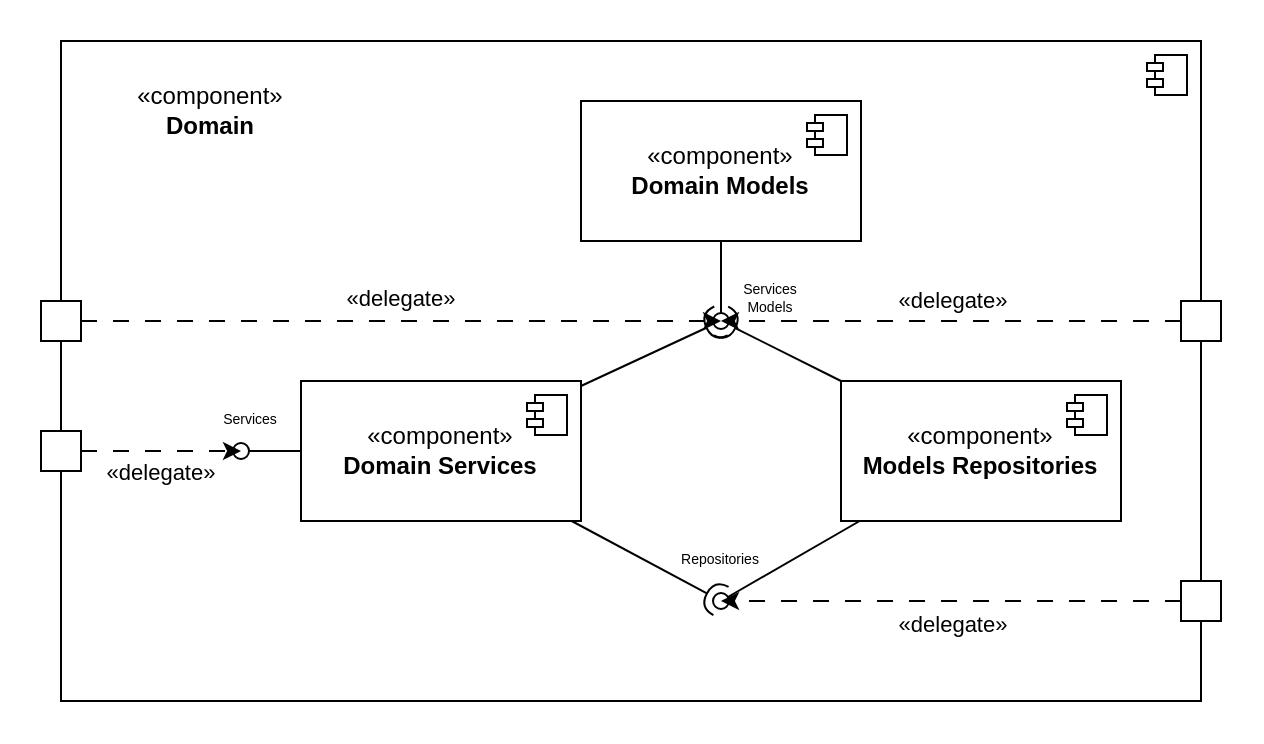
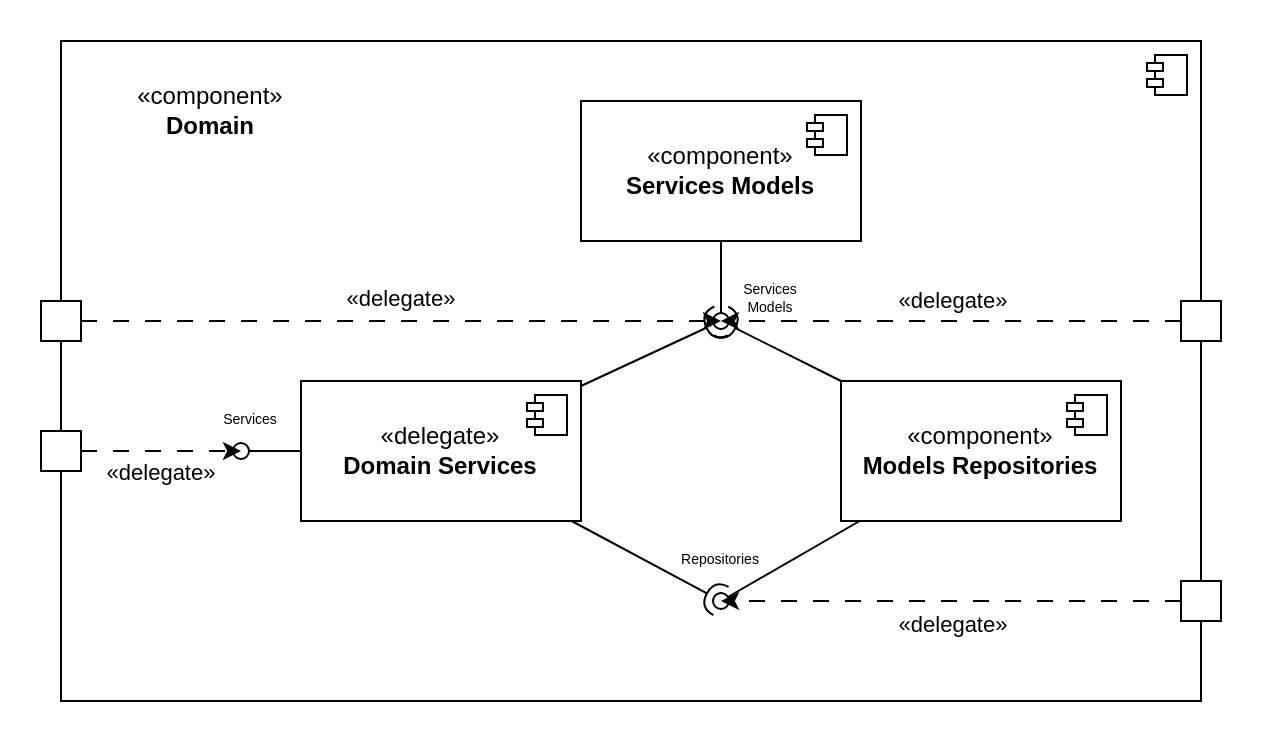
node "«component» Domain Models": label "«component» Domain Models" -> "«component» Services Models"
node "«component» Domain Services": label "«component» Domain Services" -> "«delegate» Domain Services"
